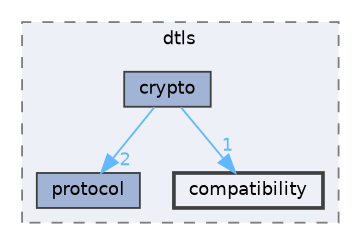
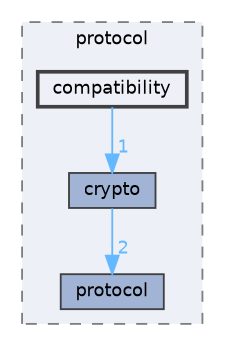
cluster "dtls": label "dtls" -> "protocol"
edge "crypto" -> "compatibility": reversed
